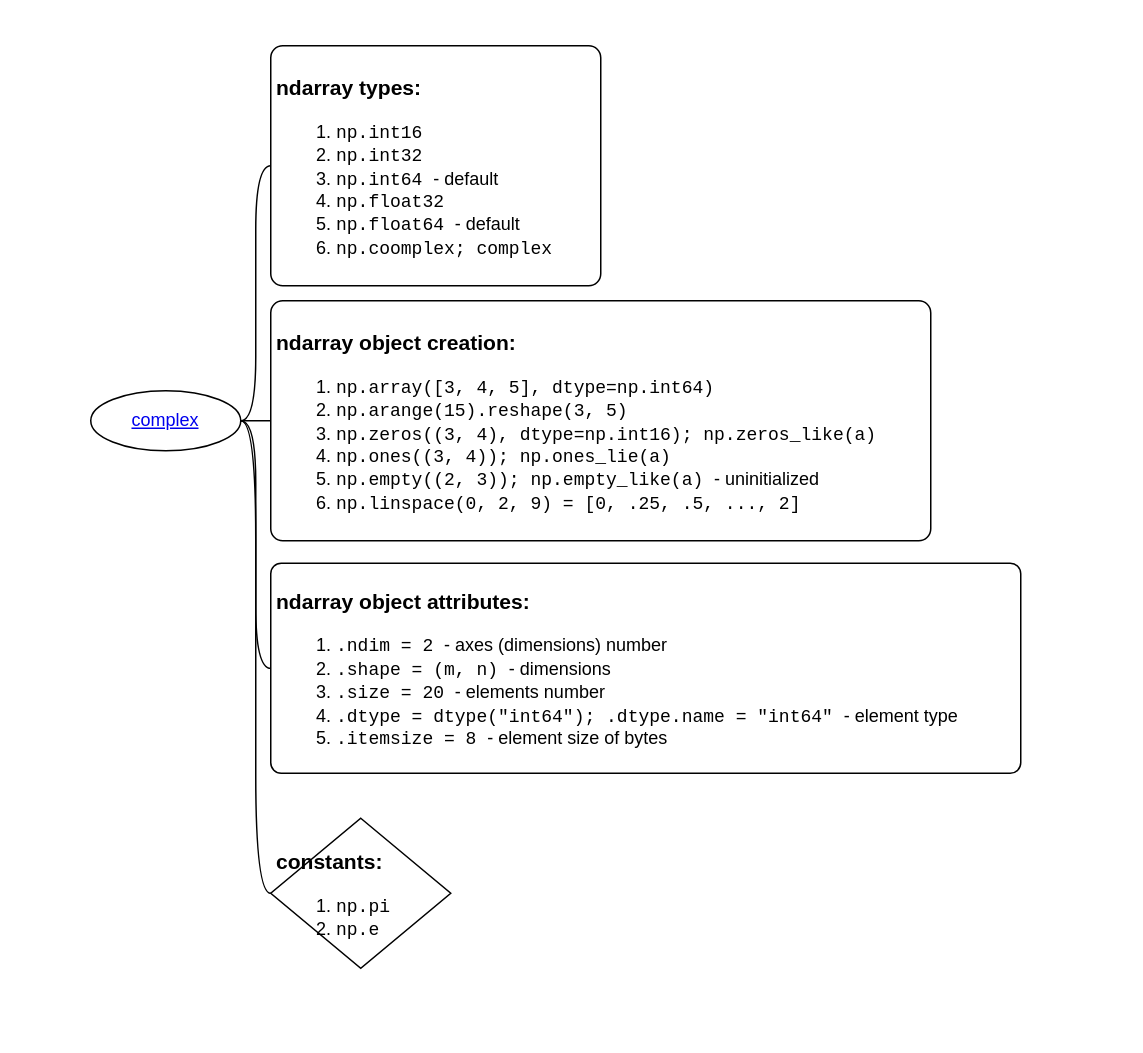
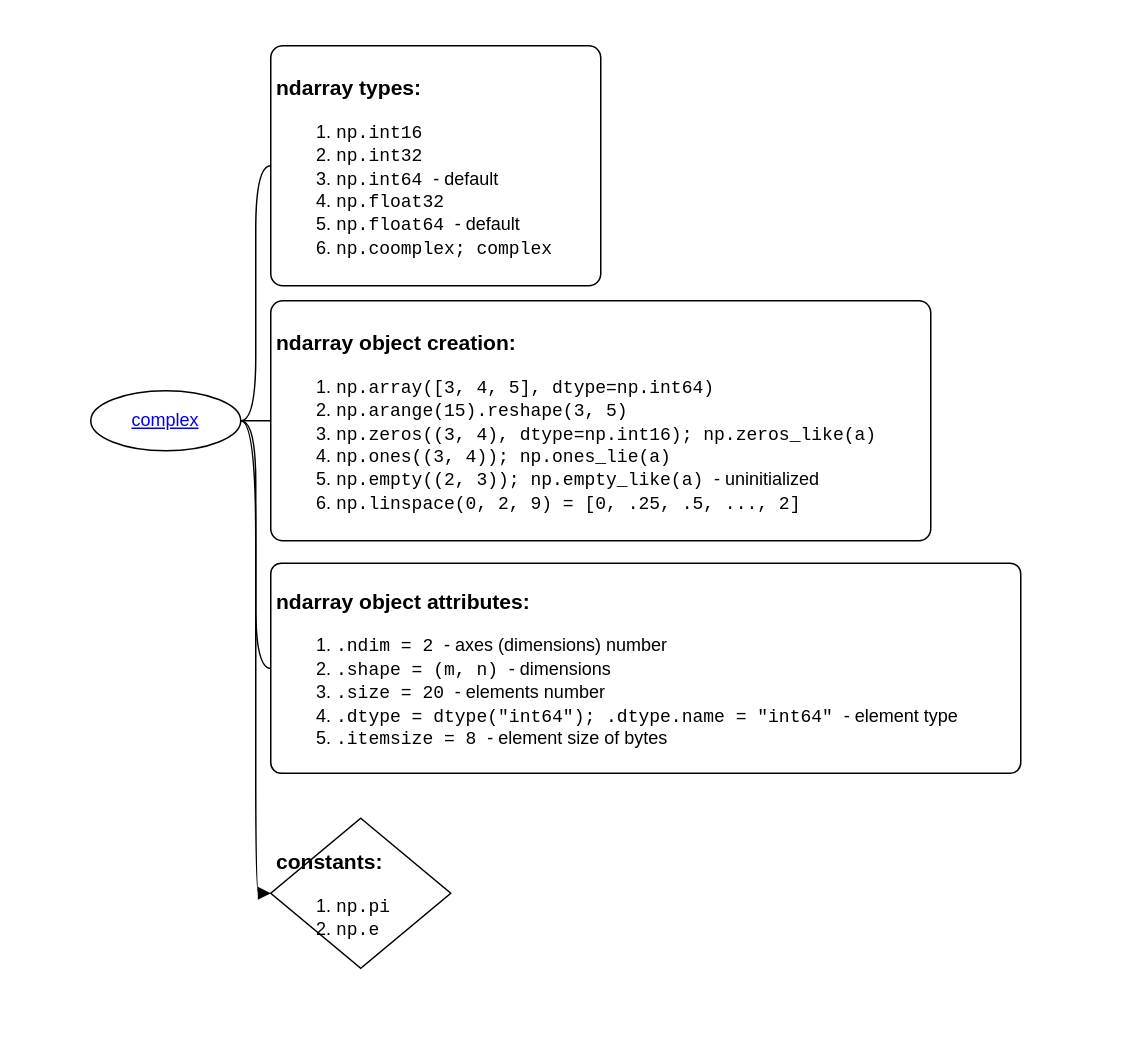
edge "complex" -- "constants: np.pi np.e": arrowhead none -> block
